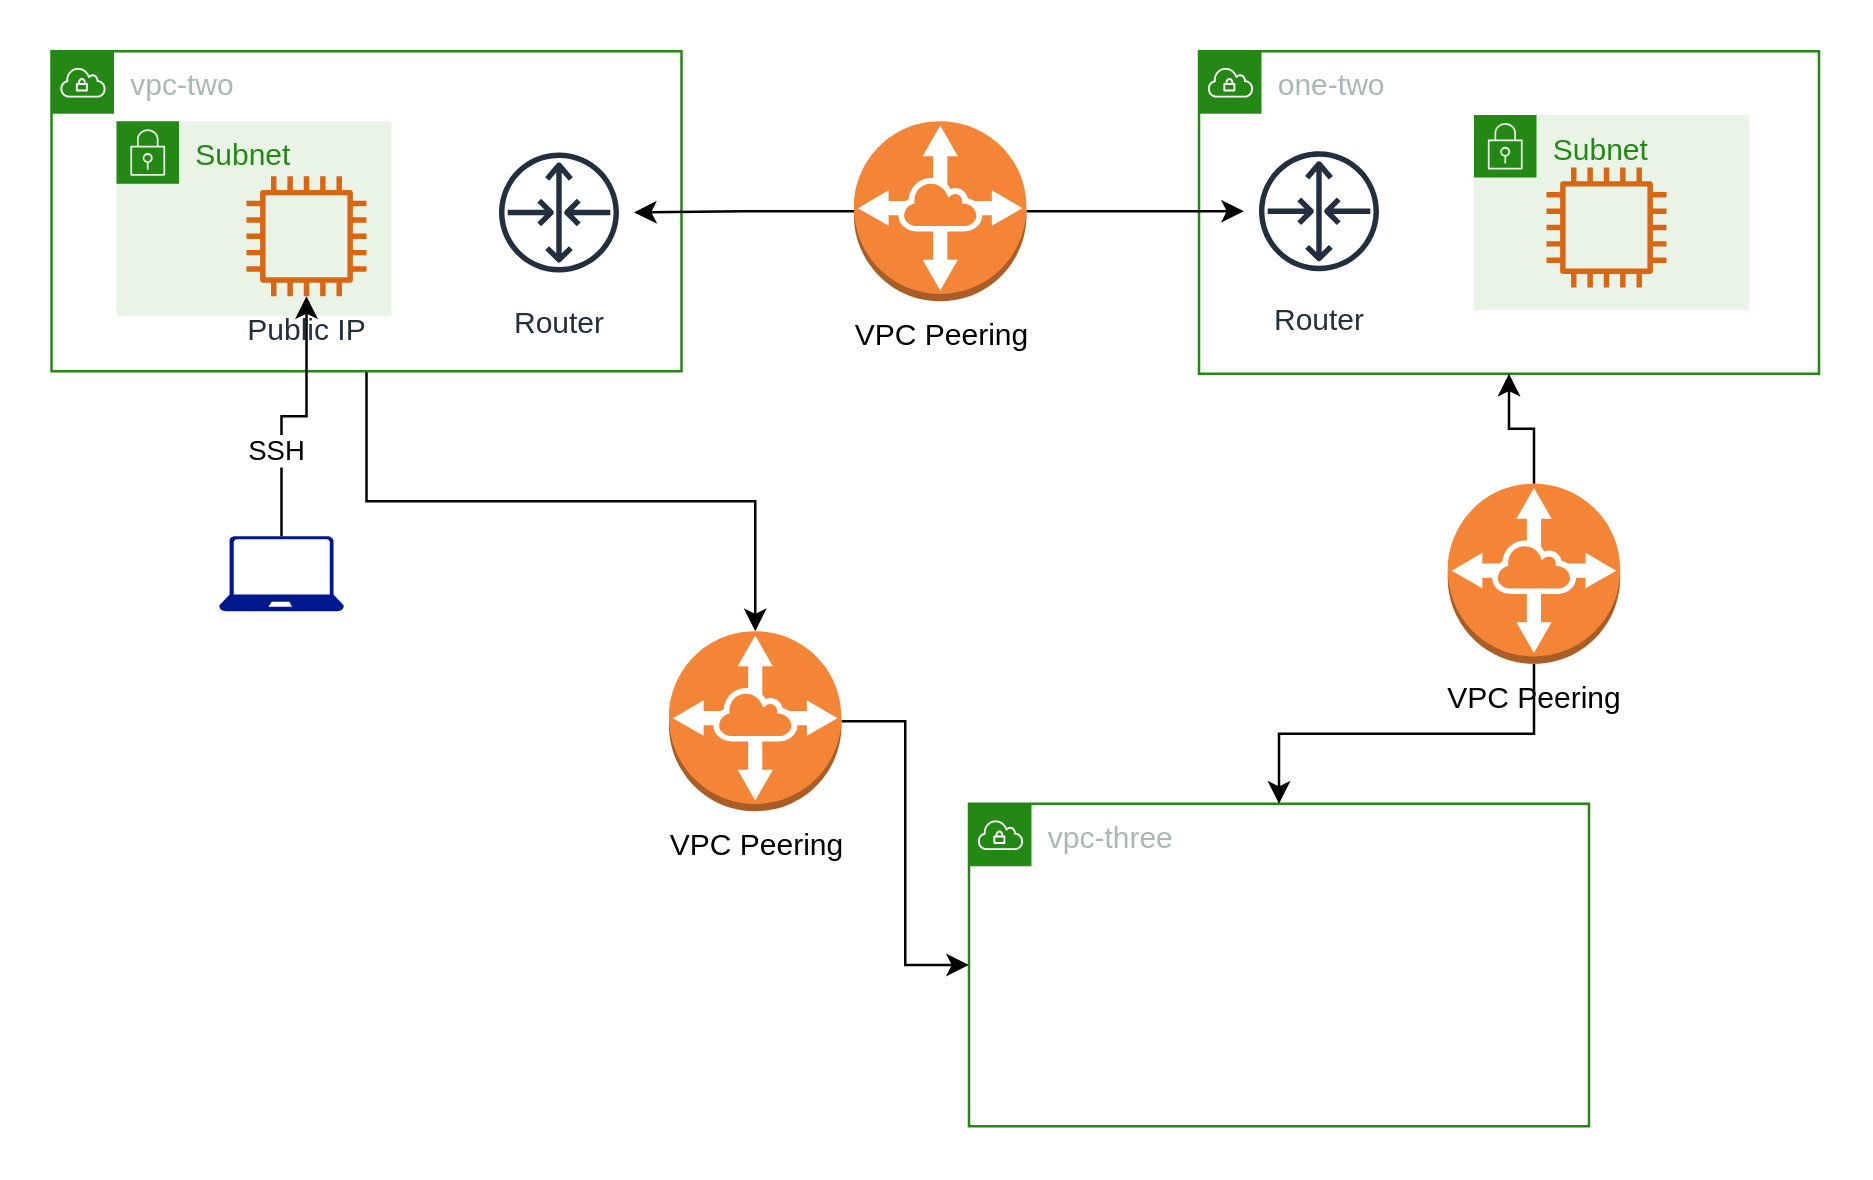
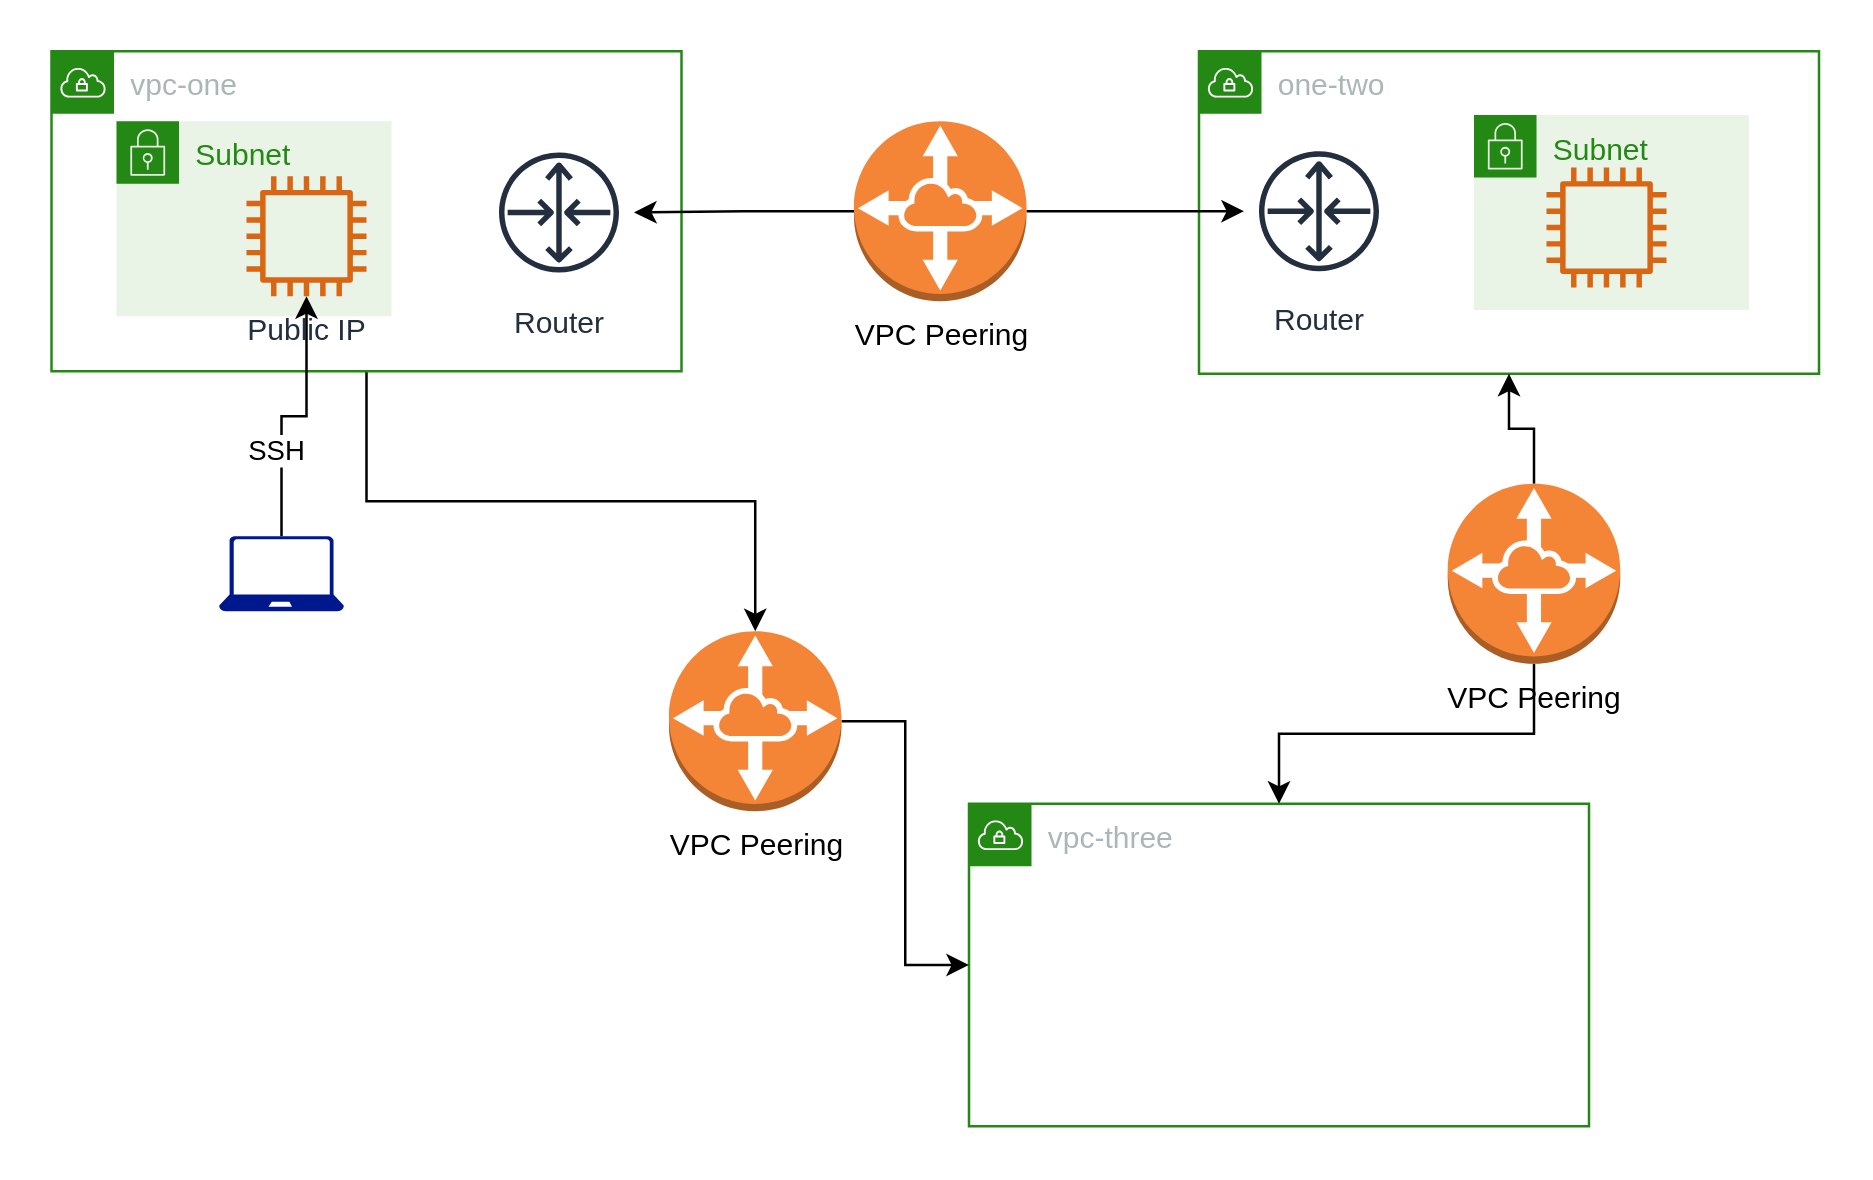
node "vpc-two": label "vpc-two" -> "vpc-one"
